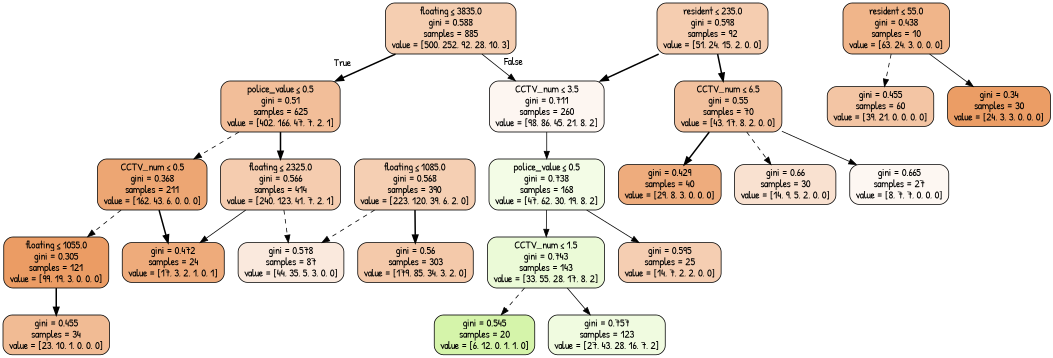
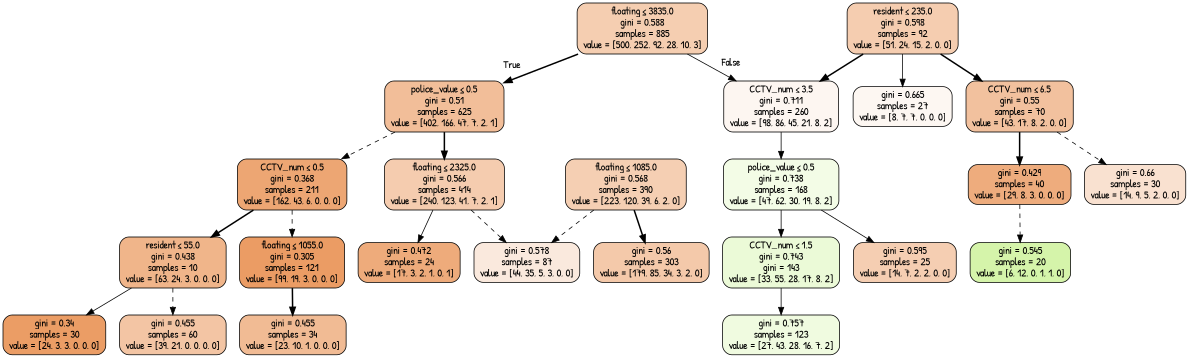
edge "CCTV_num ≤ 6.5" -> "gini = 0.665": now "resident ≤ 235.0" -> "gini = 0.665"
edge "CCTV_num ≤ 0.5" -> "gini = 0.472": now "CCTV_num ≤ 0.5" -> "resident ≤ 55.0"
node "CCTV_num ≤ 1.5": text "samples = 143" -> "gini = 143"
edge "CCTV_num ≤ 1.5" -> "gini = 0.545": now "gini = 0.429" -> "gini = 0.545"
